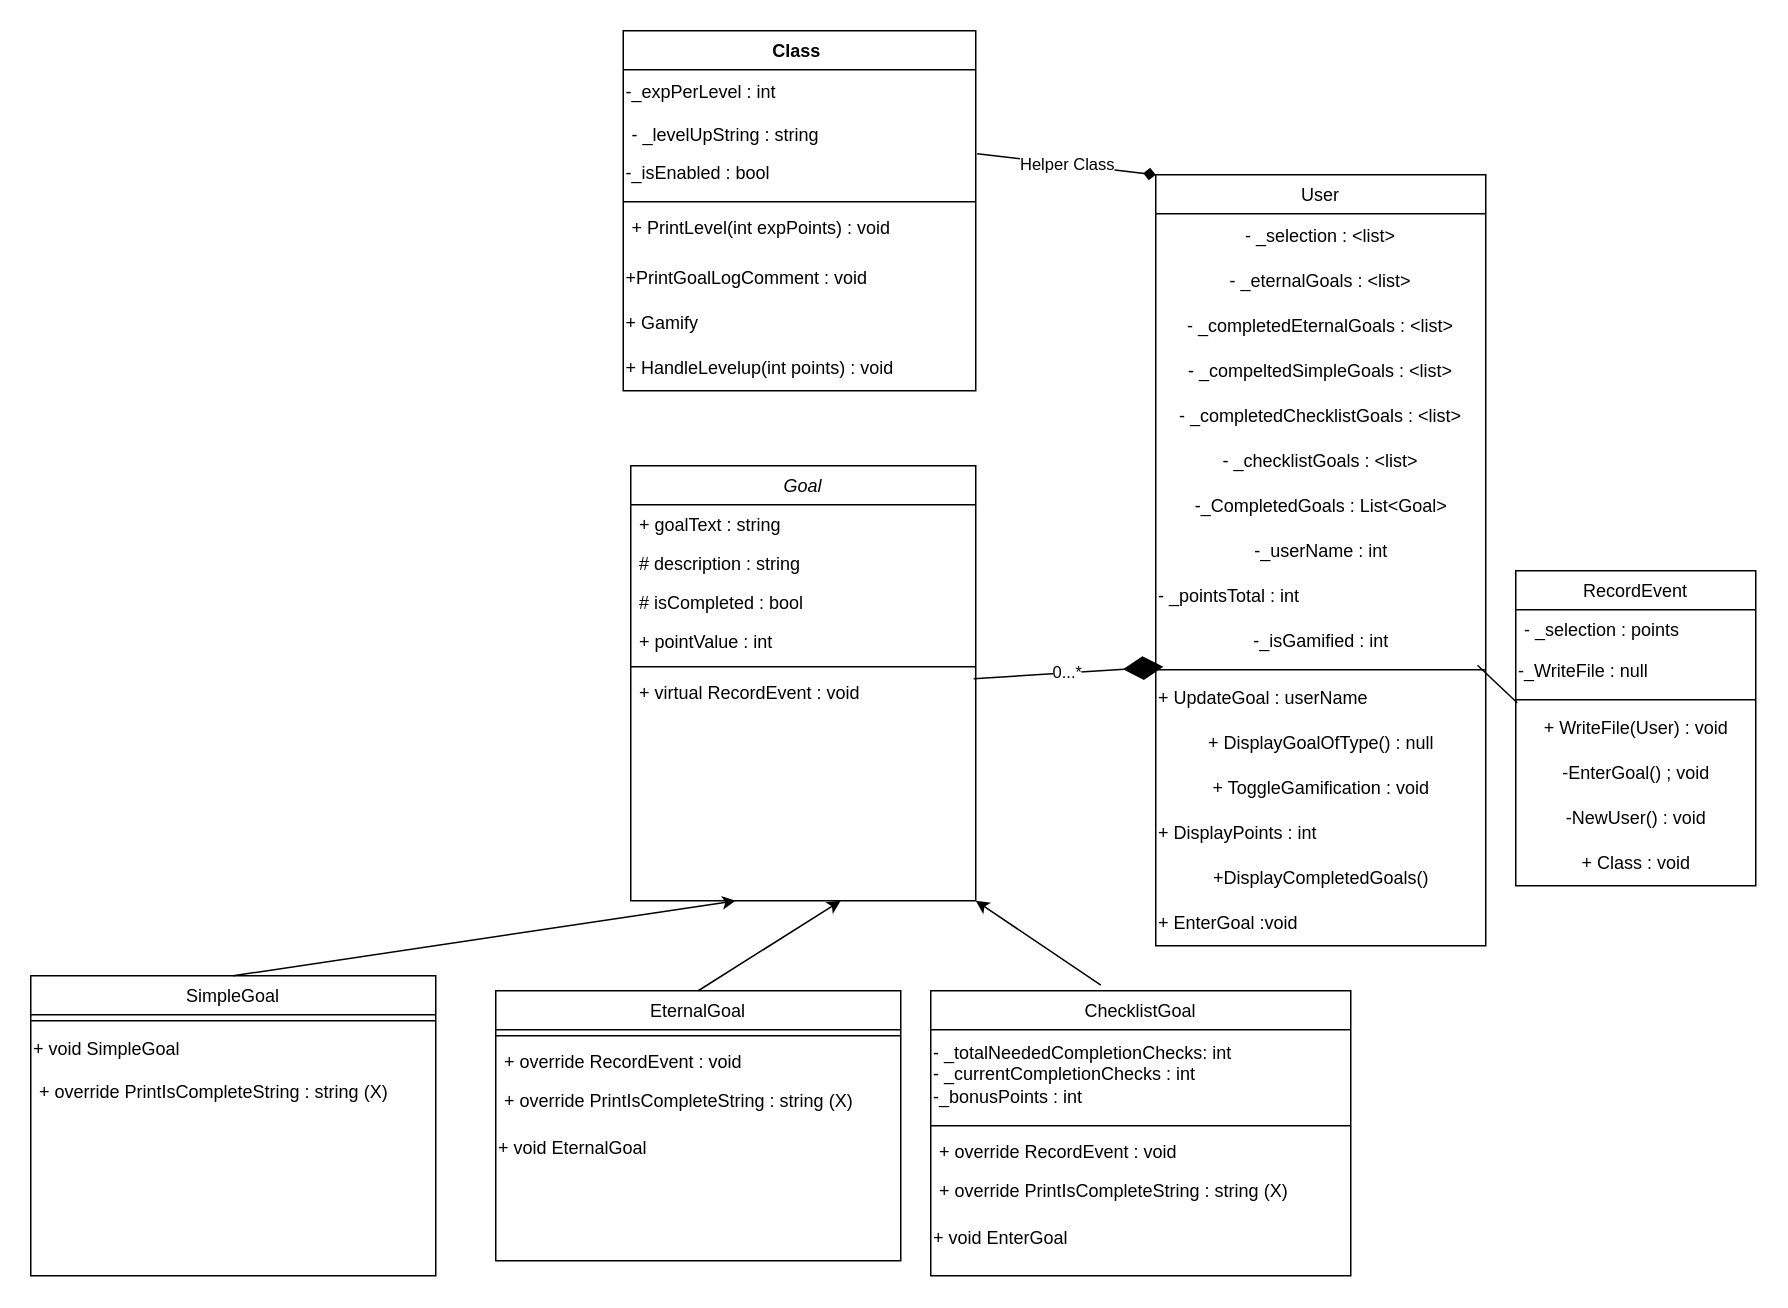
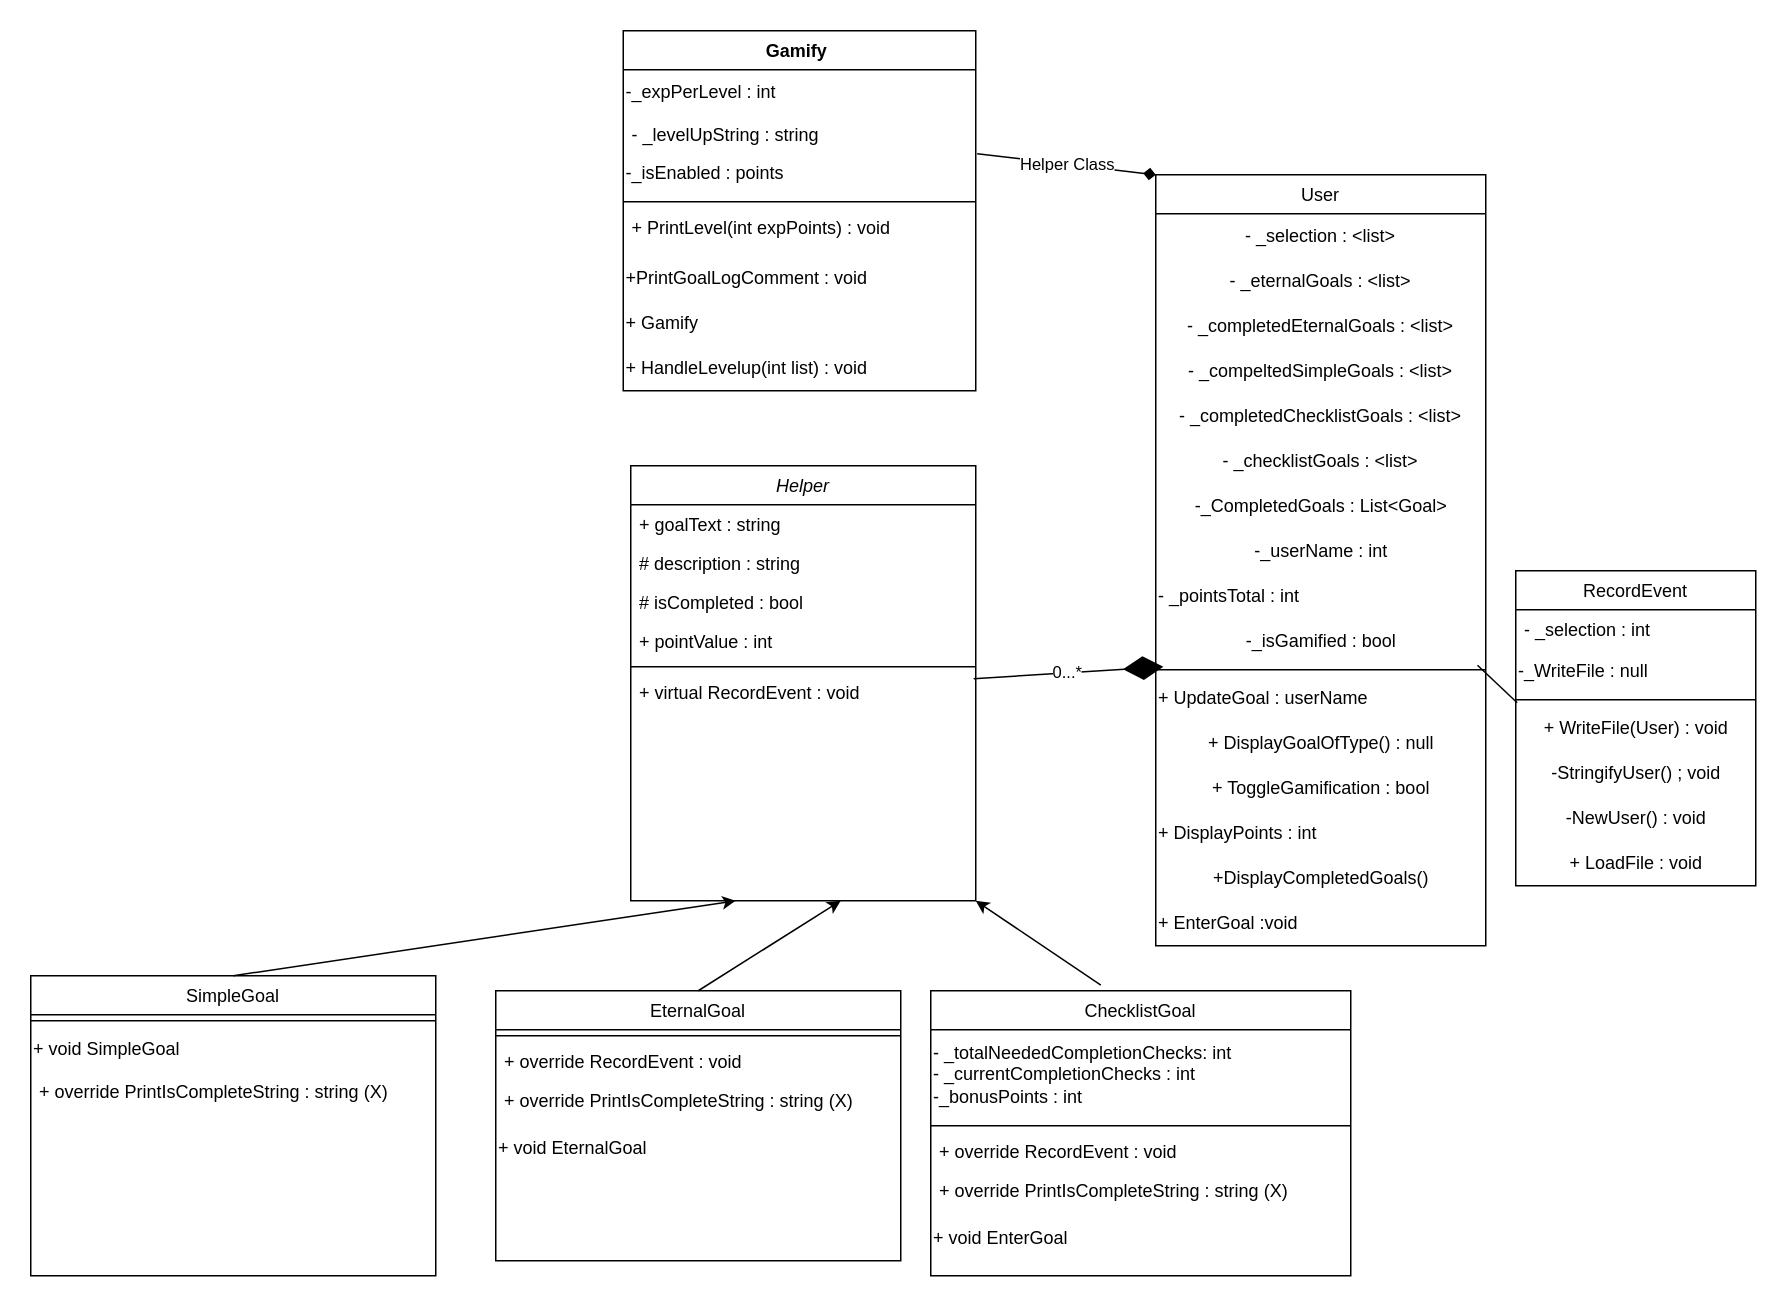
node "Class": label "Class" -> "Gamify"
node "-_isEnabled : bool": label "-_isEnabled : bool" -> "-_isEnabled : points"
node "+ HandleLevelup(int points) : void": label "+ HandleLevelup(int points) : void" -> "+ HandleLevelup(int list) : void"
node "Goal": label "Goal" -> "Helper"
node "- _selection : points": label "- _selection : points" -> "- _selection : int"
node "-_isGamified : int": label "-_isGamified : int" -> "-_isGamified : bool"
node "-EnterGoal() ; void": label "-EnterGoal() ; void" -> "-StringifyUser() ; void"
node "+ ToggleGamification : void": label "+ ToggleGamification : void" -> "+ ToggleGamification : bool"
node "+ Class : void": label "+ Class : void" -> "+ LoadFile : void"
